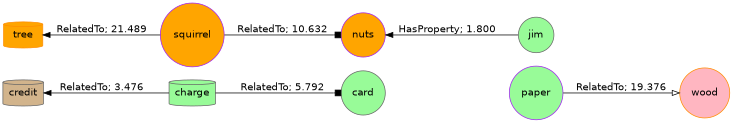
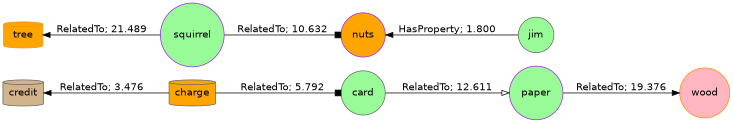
node "squirrel": fillcolor orange -> palegreen
node "charge": fillcolor palegreen -> orange
edge "card" -> "paper": added, label "RelatedTo; 12.611"
edge "paper" -> "wood": arrowhead onormal -> normal
